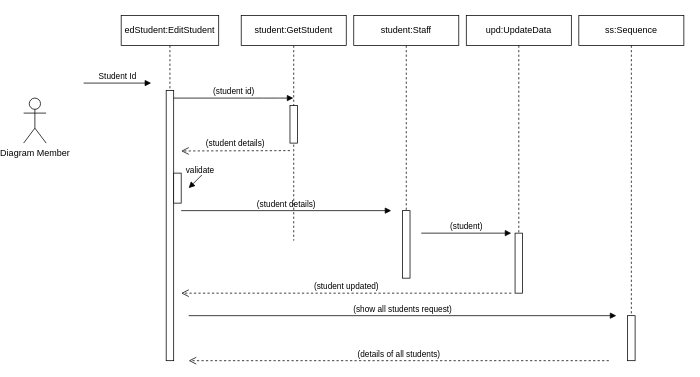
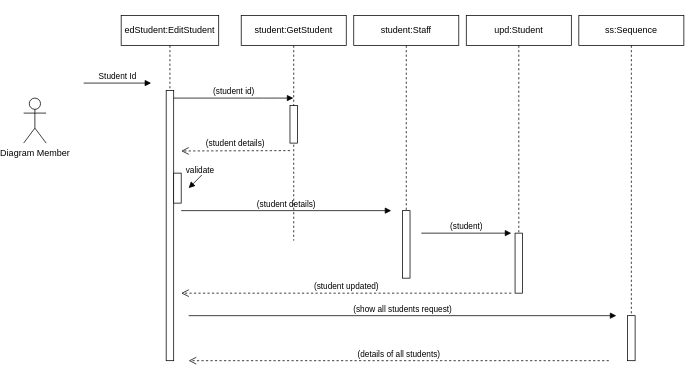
node "upd:UpdateData": label "upd:UpdateData" -> "upd:Student"
